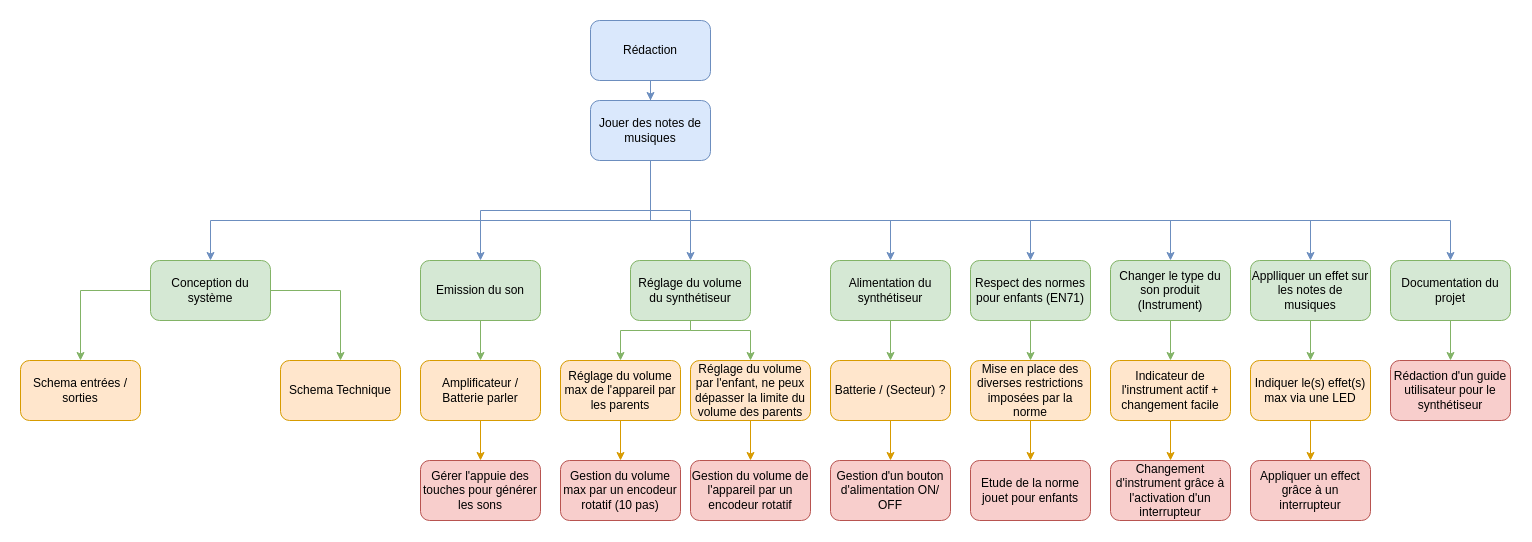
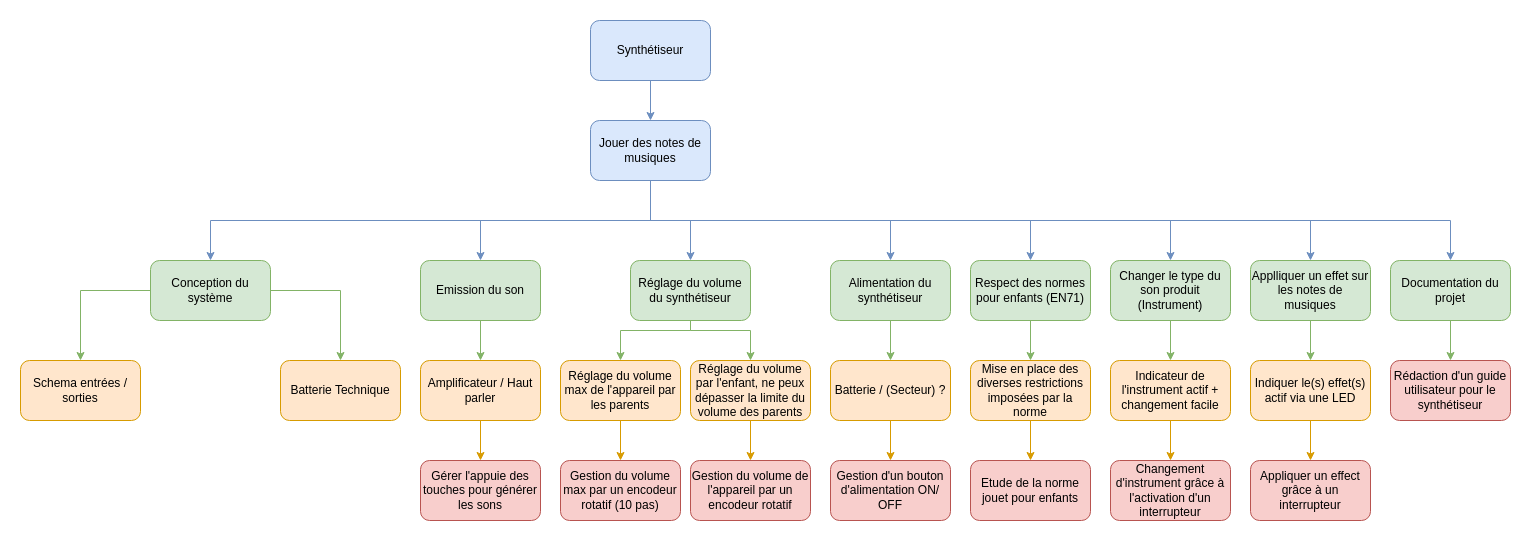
node "Rédaction": label "Rédaction" -> "Synthétiseur"
node "Jouer des notes de musiques": moved (651, 131) -> (651, 151)
node "Schema Technique": label "Schema Technique" -> "Batterie Technique"
node "Amplificateur / Batterie parler": label "Amplificateur / Batterie parler" -> "Amplificateur / Haut parler"
node "Indiquer le(s) effet(s) max via une LED": label "Indiquer le(s) effet(s) max via une LED" -> "Indiquer le(s) effet(s) actif via une LED"
